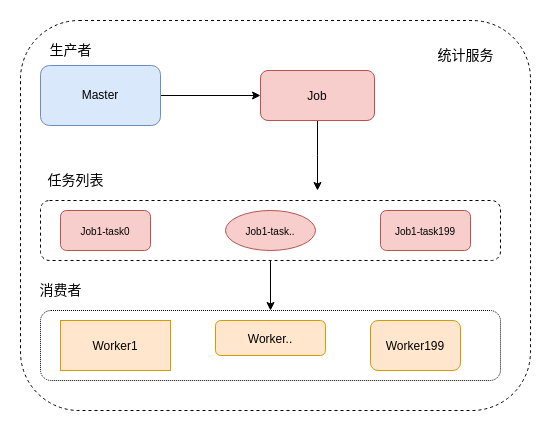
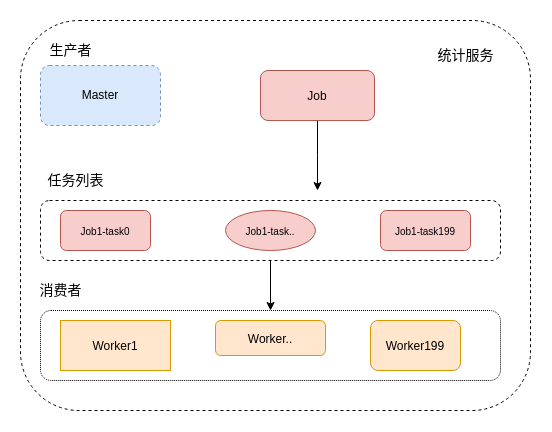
node "Master": style solid -> dashed
edge "Master" -> "Job": removed
